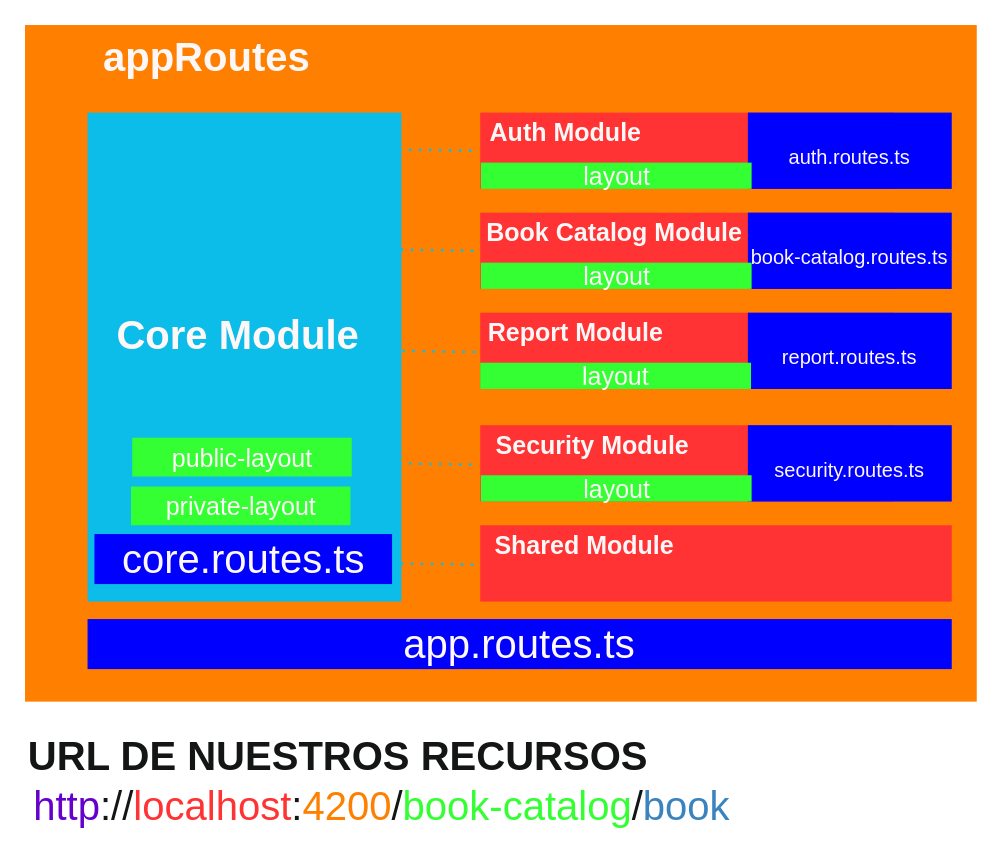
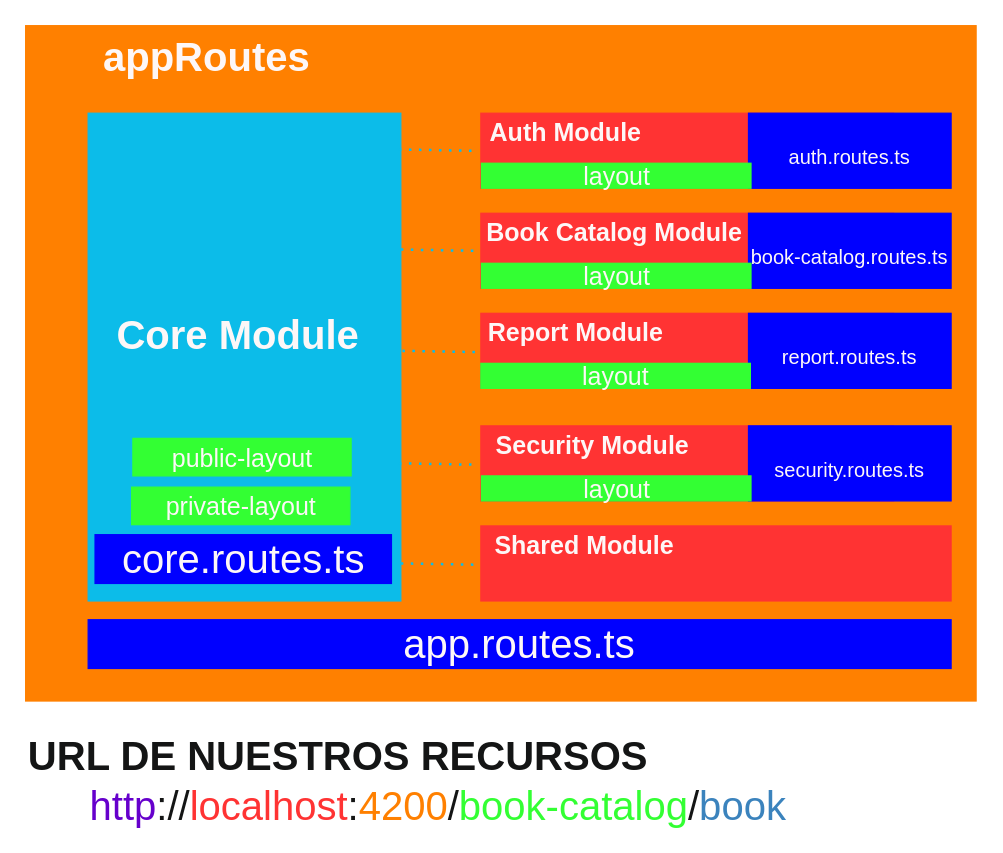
node "http://localhost:4200/book-catalog/book": moved (382, 807) -> (438, 807)
